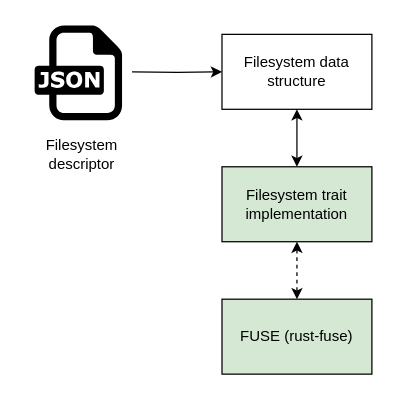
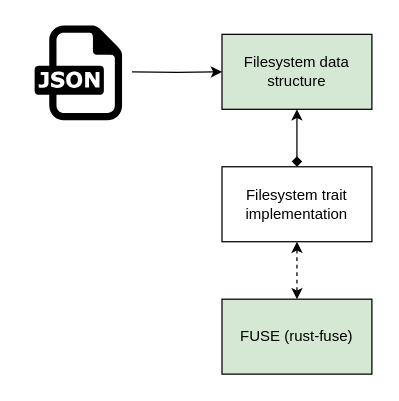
node "Filesystem data structure": fillcolor #ffffff -> #d5e8d4
node "Filesystem descriptor": removed
edge "Filesystem data structure" -- "Filesystem trait implementation": arrowhead classic -> diamond
node "Filesystem trait implementation": fillcolor #d5e8d4 -> #ffffff
